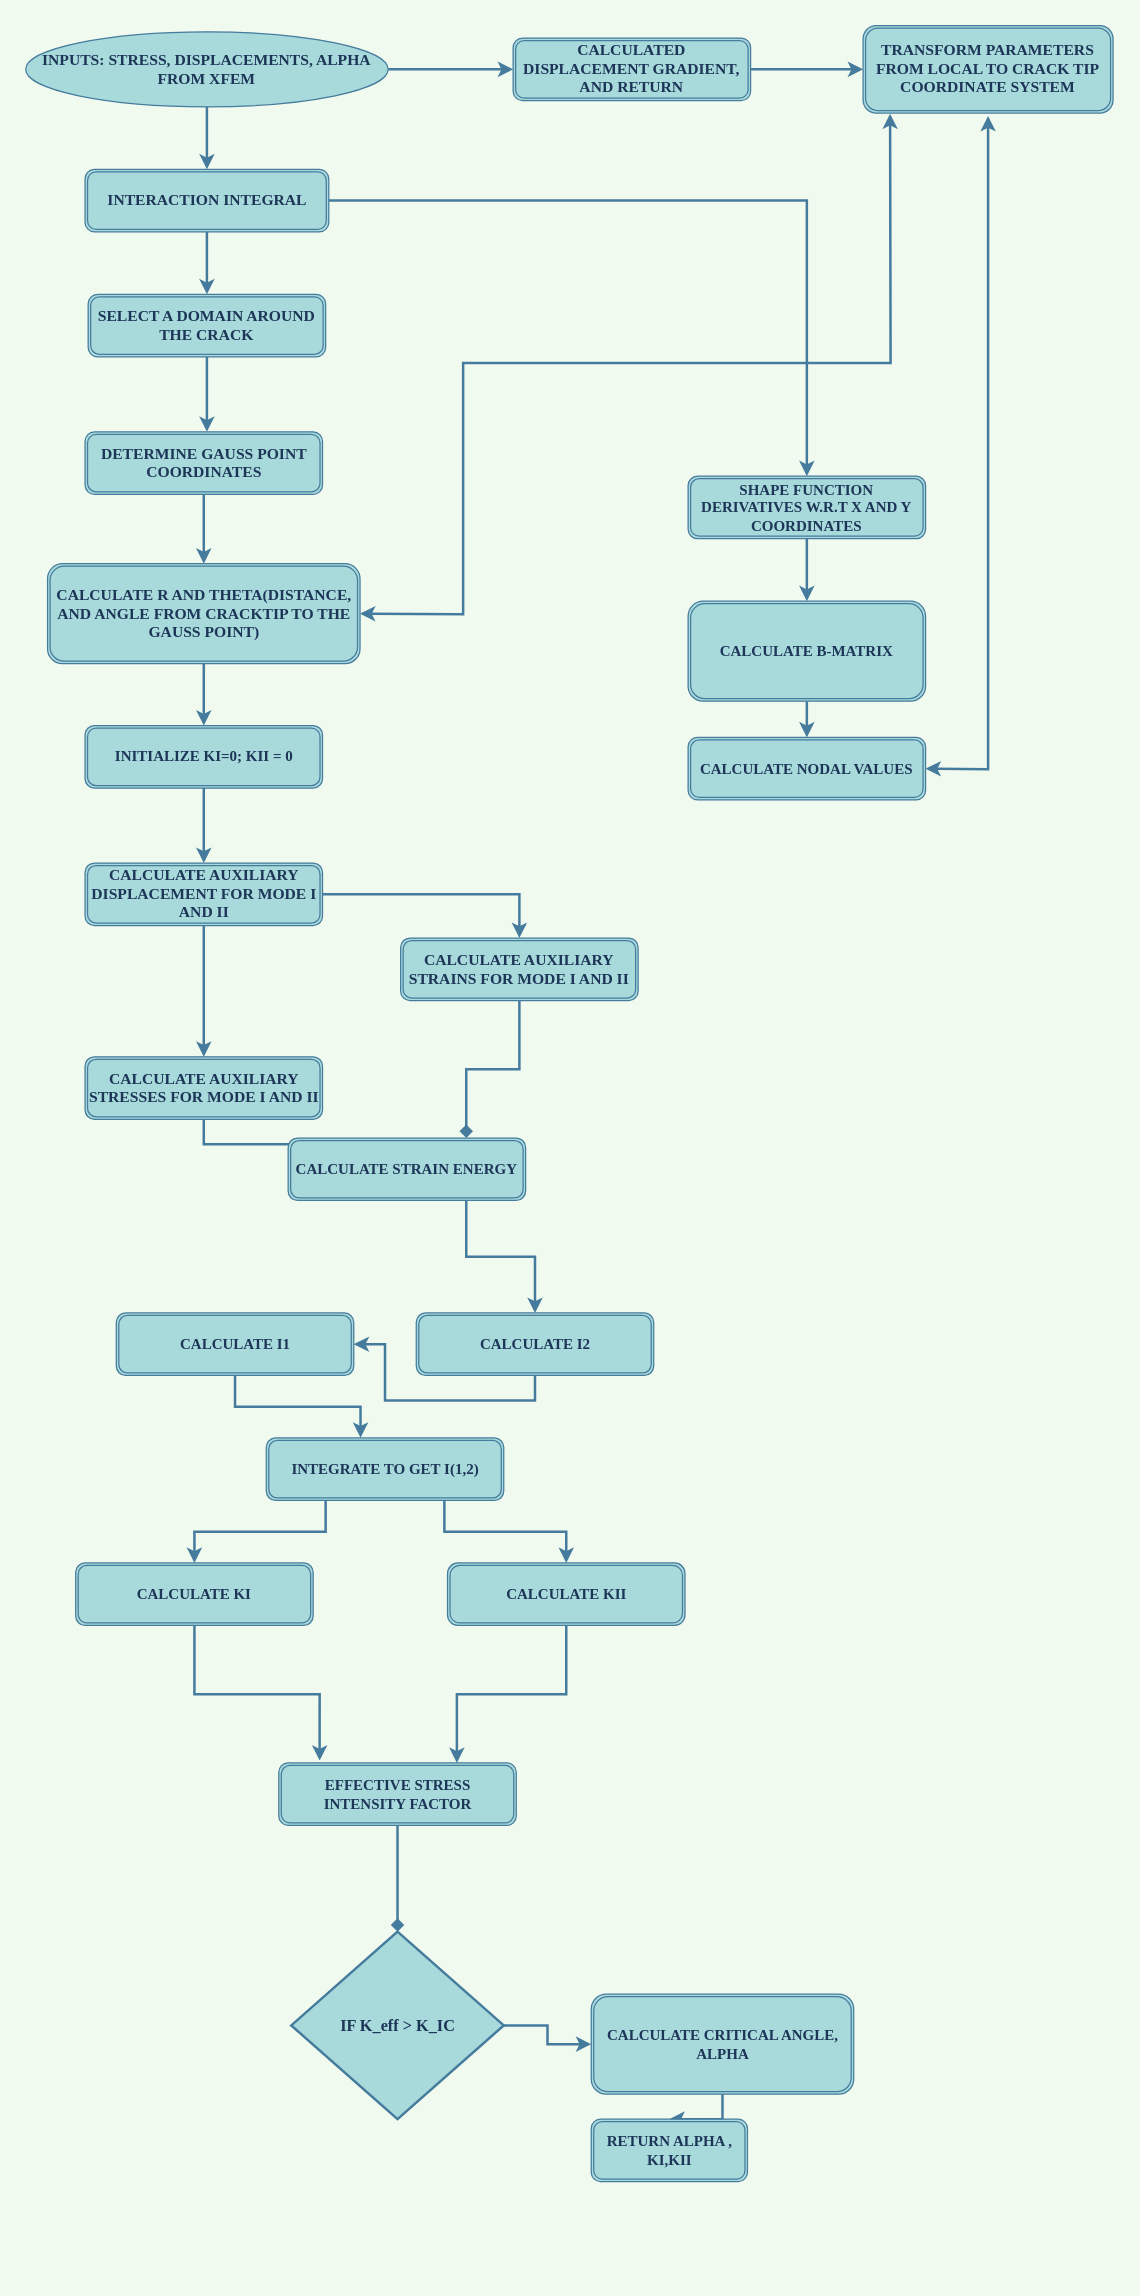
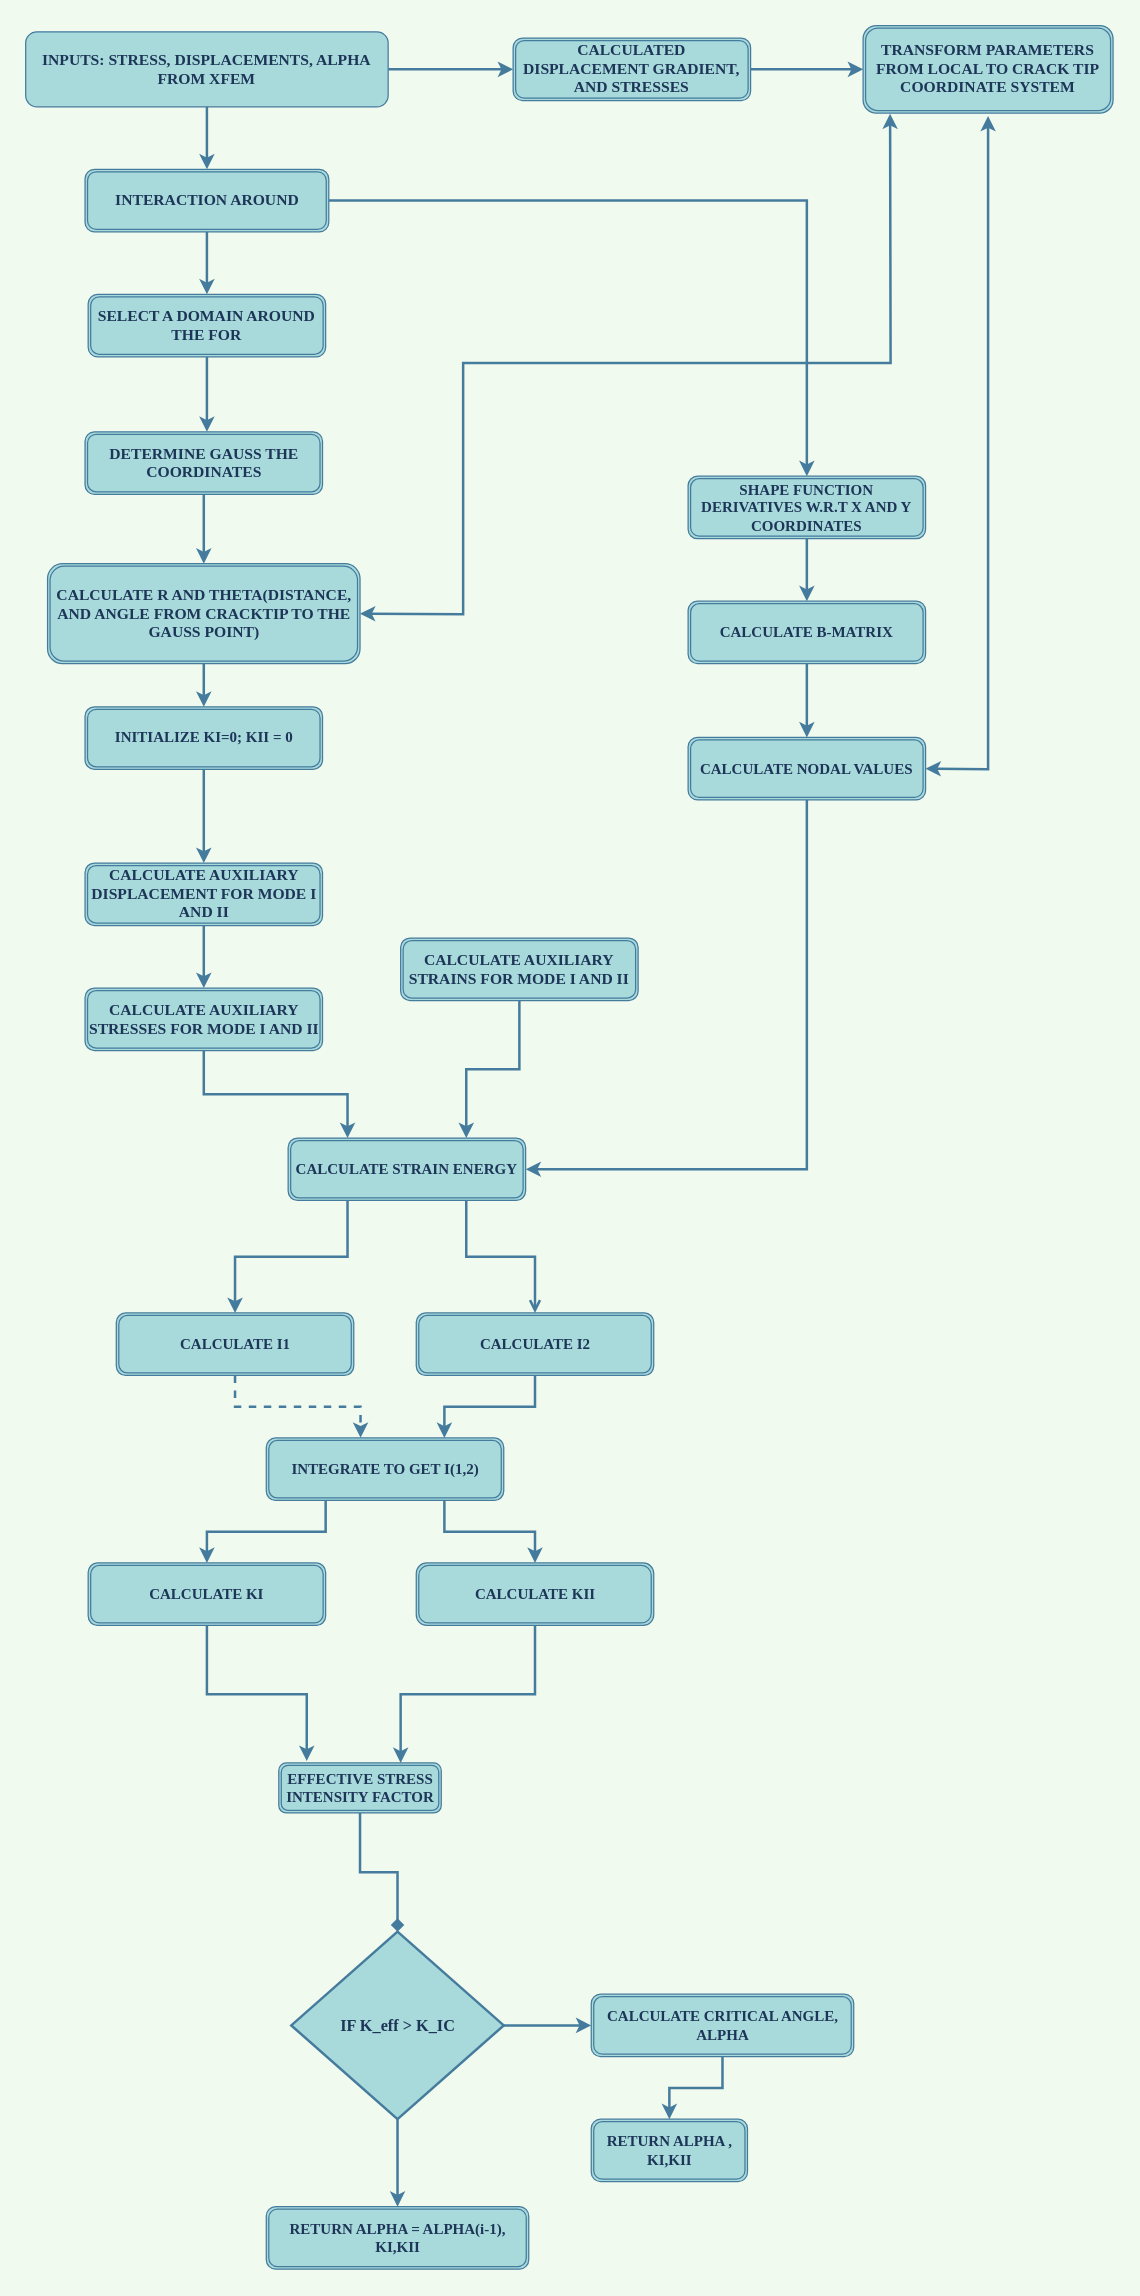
node "INPUTS: STRESS, DISPLACEMENTS, ALPHA FROM XFEM": shape ellipse -> rounded rectangle
node "CALCULATED DISPLACEMENT GRADIENT, AND RETURN": label "CALCULATED DISPLACEMENT GRADIENT, AND RETURN" -> "CALCULATED DISPLACEMENT GRADIENT, AND STRESSES"
node "INTERACTION INTEGRAL": label "INTERACTION INTEGRAL" -> "INTERACTION AROUND"
node "SELECT A DOMAIN AROUND THE CRACK": label "SELECT A DOMAIN AROUND THE CRACK" -> "SELECT A DOMAIN AROUND THE FOR"
node "DETERMINE GAUSS POINT COORDINATES": label "DETERMINE GAUSS POINT COORDINATES" -> "DETERMINE GAUSS THE COORDINATES"
node "CALCULATE B-MATRIX": size 238x100 -> 238x63
node "INITIALIZE KI=0; KII = 0": moved (204, 757) -> (204, 738)
edge "CALCULATE AUXILIARY DISPLACEMENT FOR MODE I AND II" -> "CALCULATE AUXILIARY STRAINS FOR MODE I AND II": removed
node "CALCULATE AUXILIARY STRESSES FOR MODE I AND II": moved (204, 1088) -> (204, 1019)
edge "CALCULATE NODAL VALUES" -> "CALCULATE STRAIN ENERGY": added
edge "CALCULATE AUXILIARY STRAINS FOR MODE I AND II" -> "CALCULATE STRAIN ENERGY": arrowhead diamond -> classic
edge "CALCULATE STRAIN ENERGY" -> "CALCULATE I1": added
edge "CALCULATE STRAIN ENERGY" -> "CALCULATE I2": arrowhead classic -> open
edge "CALCULATE I2" -> "CALCULATE I1": now "CALCULATE I2" -> "INTEGRATE TO GET I(1,2)"
edge "CALCULATE I1" -> "INTEGRATE TO GET I(1,2)": style solid -> dashed
node "CALCULATE KI": moved (194, 1594) -> (207, 1594)
node "CALCULATE KII": moved (566, 1594) -> (535, 1594)
node "EFFECTIVE STRESS INTENSITY FACTOR": size 238x63 -> 163x50
node "CALCULATE CRITICAL ANGLE, ALPHA": size 263x100 -> 263x63
edge "IF K_eff > K_IC" -> "RETURN ALPHA = ALPHA(i-1), KI,KII": added
node "RETURN ALPHA = ALPHA(i-1), KI,KII": added
